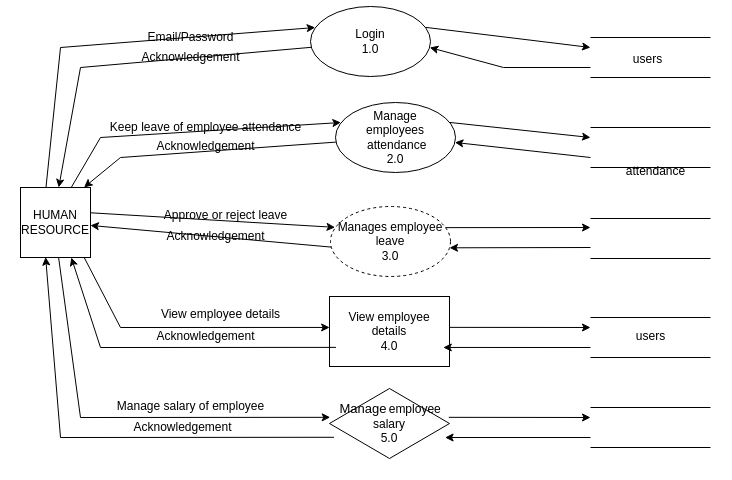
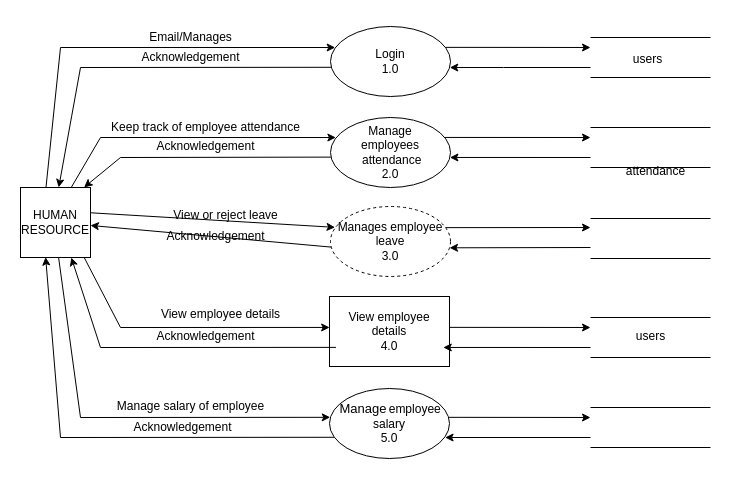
node "Email/Password": label "Email/Password" -> "Email/Manages"
node "Login1.0": moved (371, 42) -> (391, 62)
node "Keep leave of employee attendance": label "Keep leave of employee attendance" -> "Keep track of employee attendance"
node "Manageemployees attendance2.0": moved (396, 138) -> (391, 153)
node "Approve or reject leave": label "Approve or reject leave" -> "View or reject leave"
node "Manage employee salary5.0": shape diamond -> ellipse
